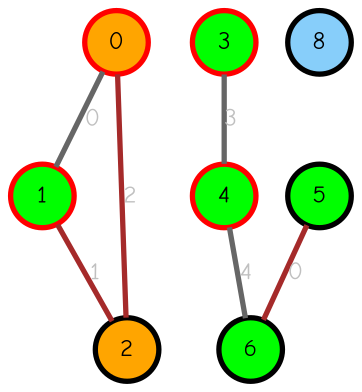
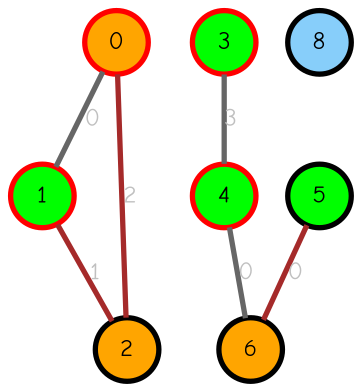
edge "4" -- "6": label "4" -> "0"
node "6": fillcolor green -> orange
